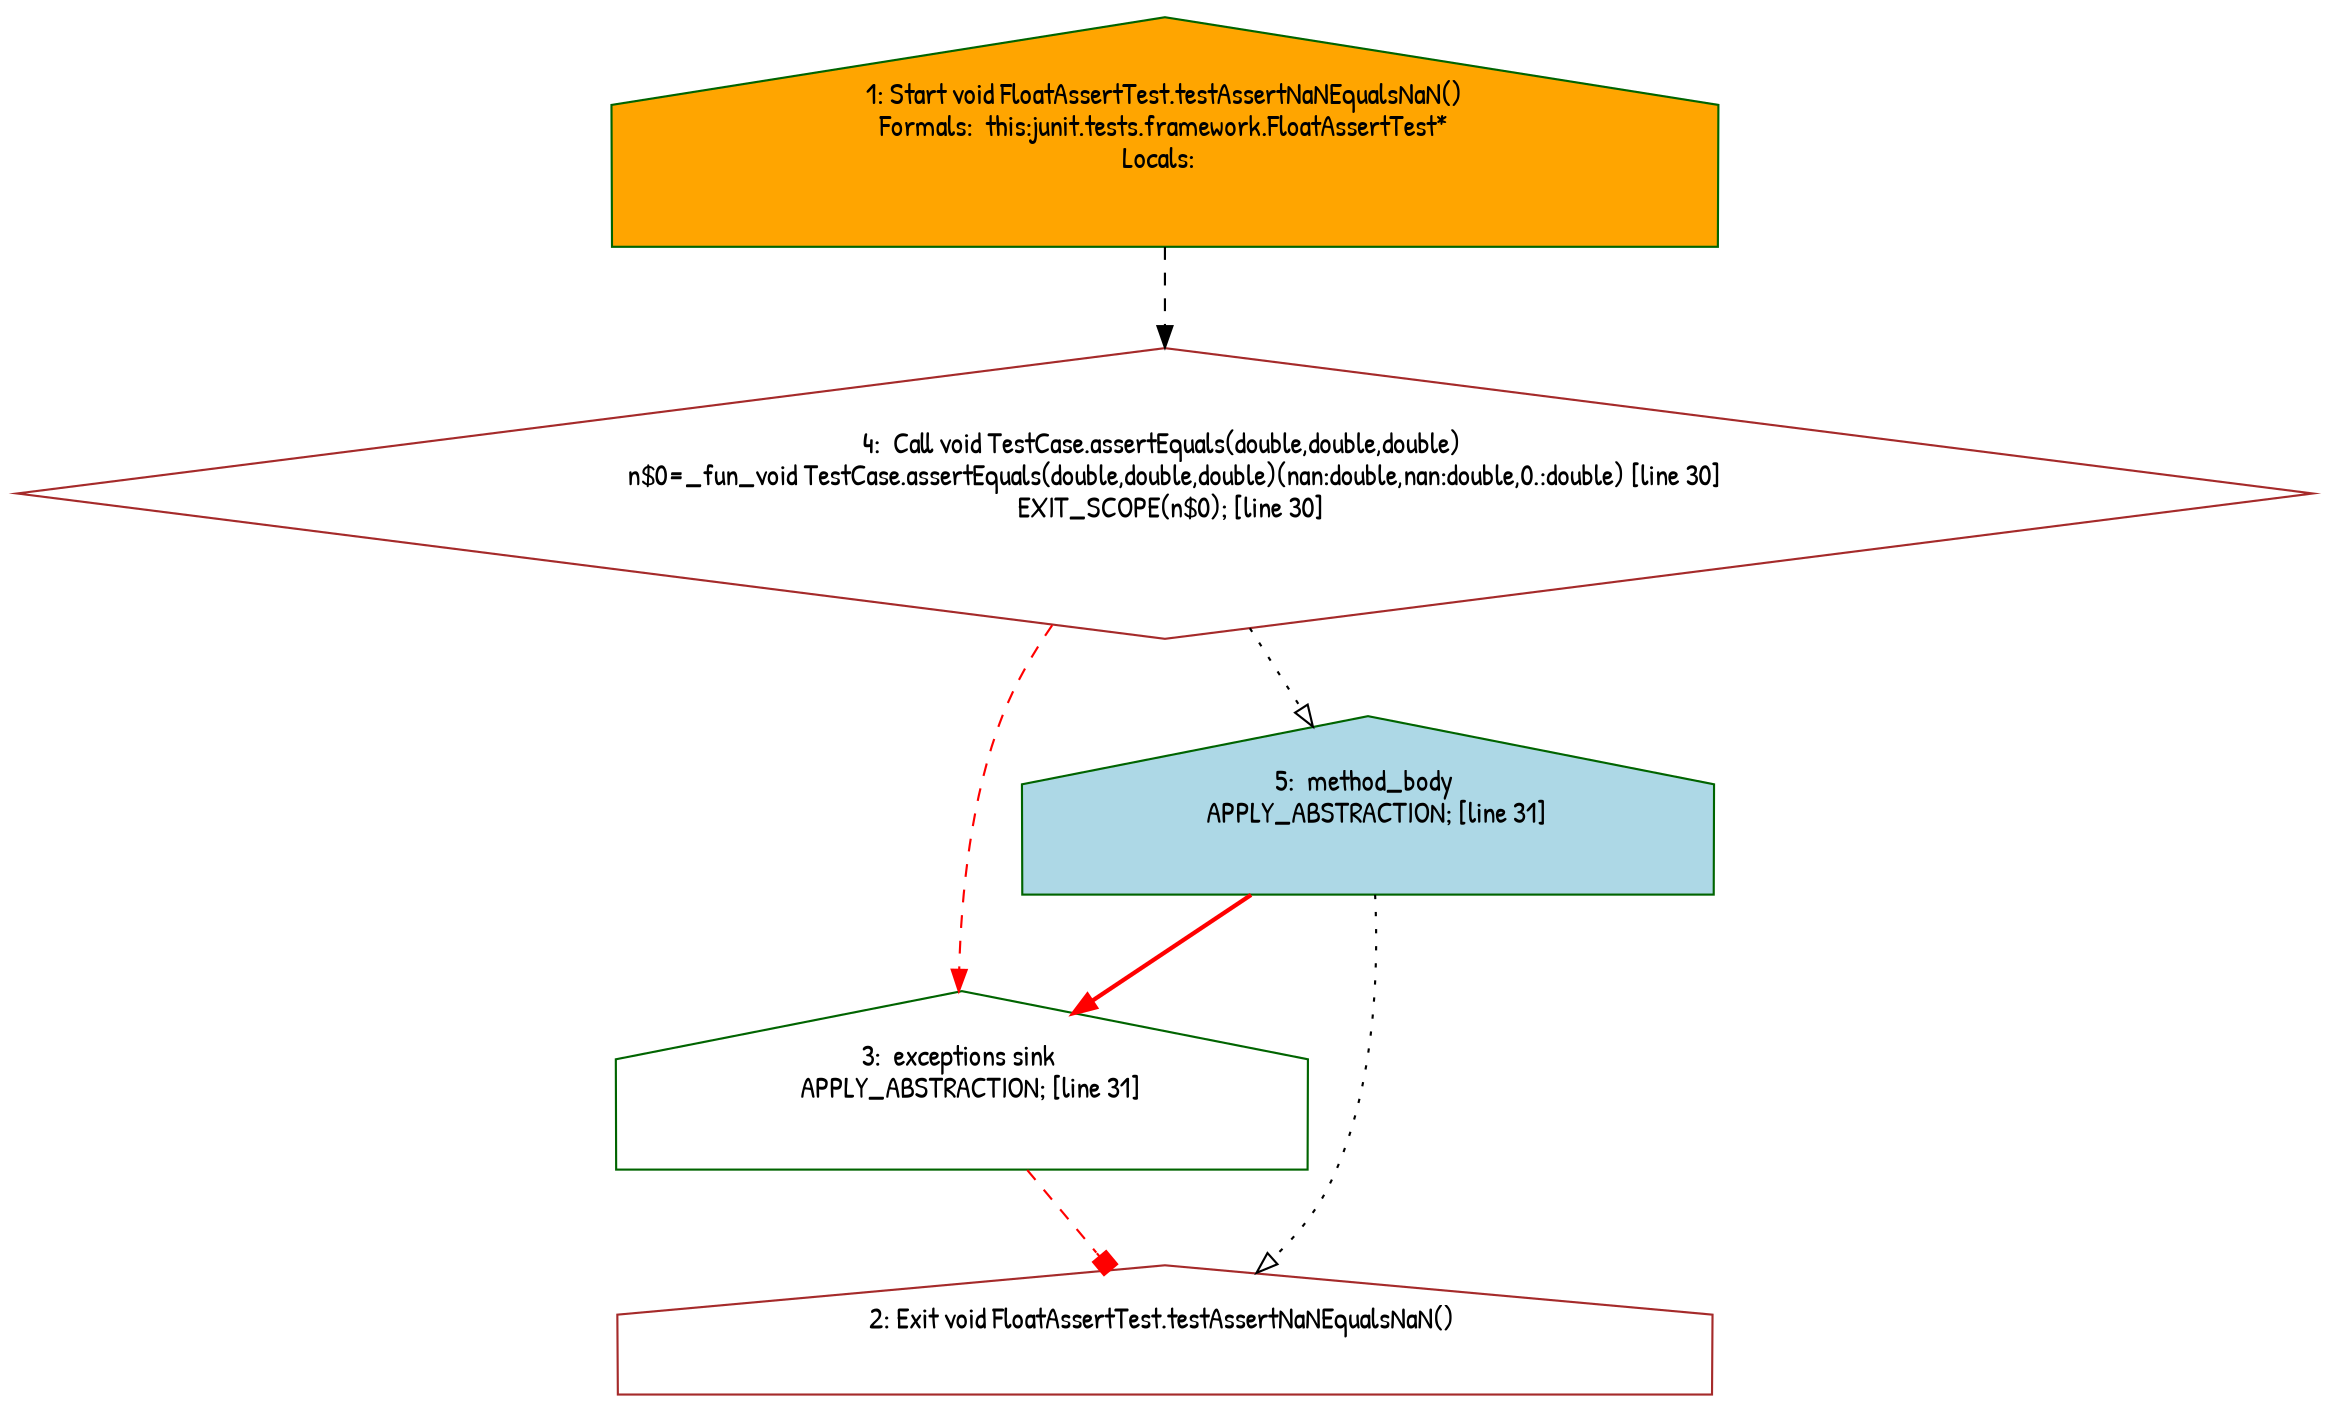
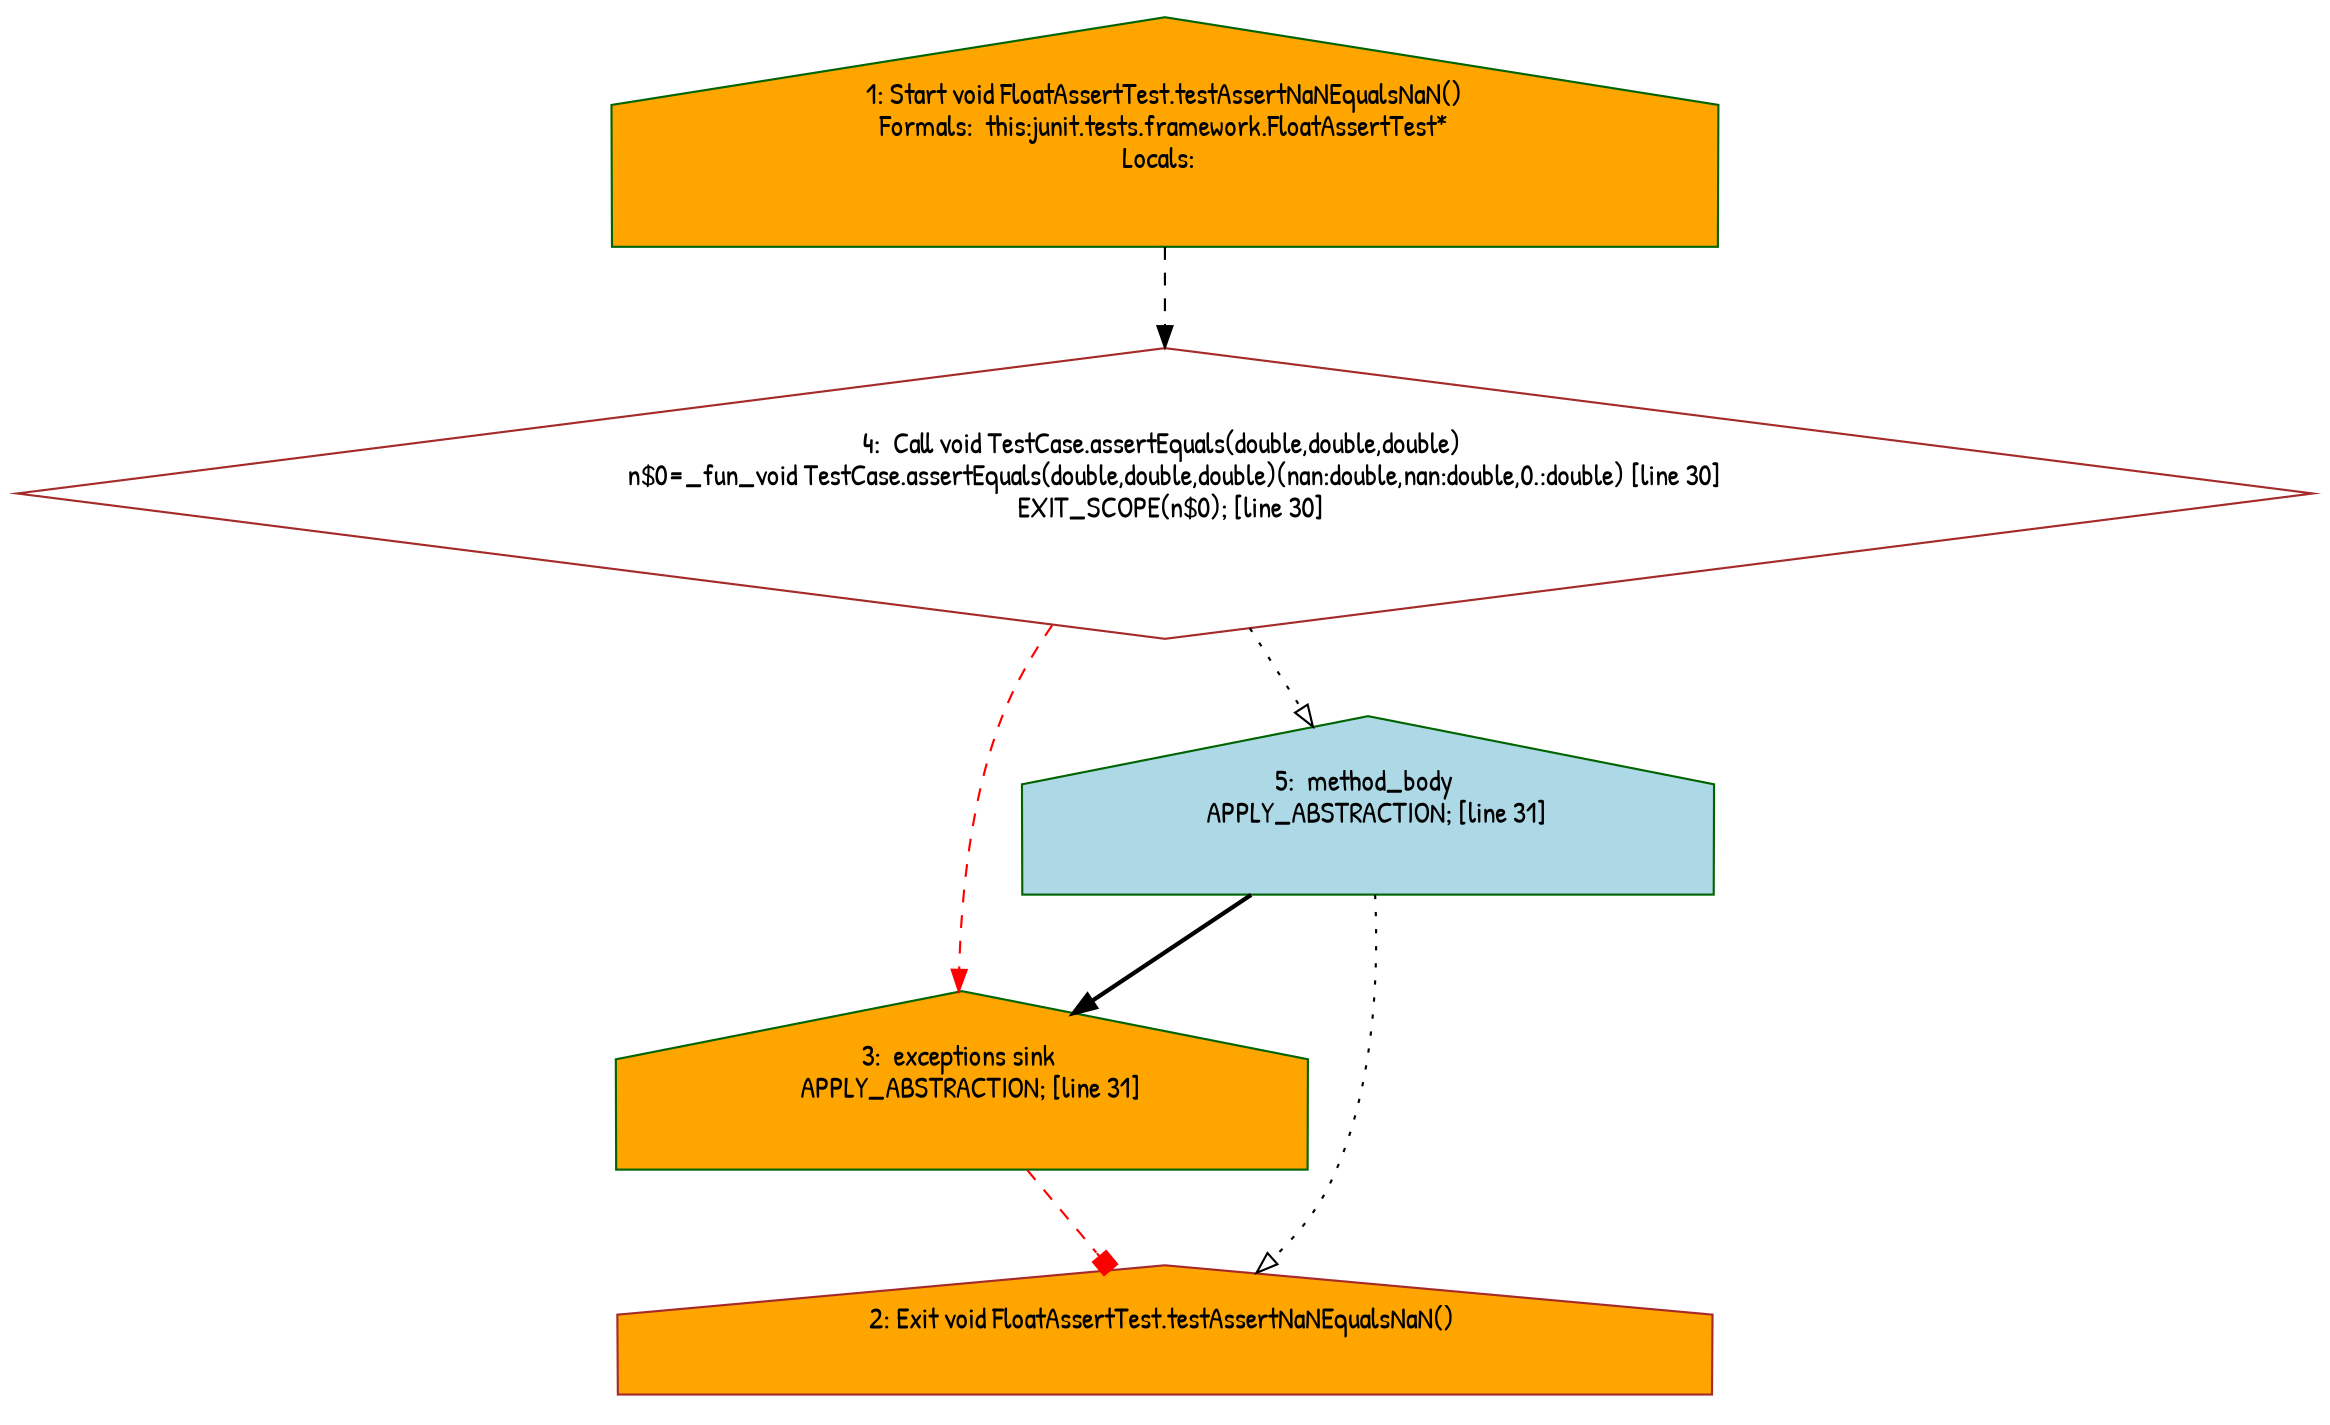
edge "5:  method_body APPLY_ABSTRACTION; [line 31]" -> "3:  exceptions sink APPLY_ABSTRACTION; [line 31]": color red -> black
node "3:  exceptions sink APPLY_ABSTRACTION; [line 31]": fillcolor white -> orange
node "2: Exit void FloatAssertTest.testAssertNaNEqualsNaN()": fillcolor white -> orange
